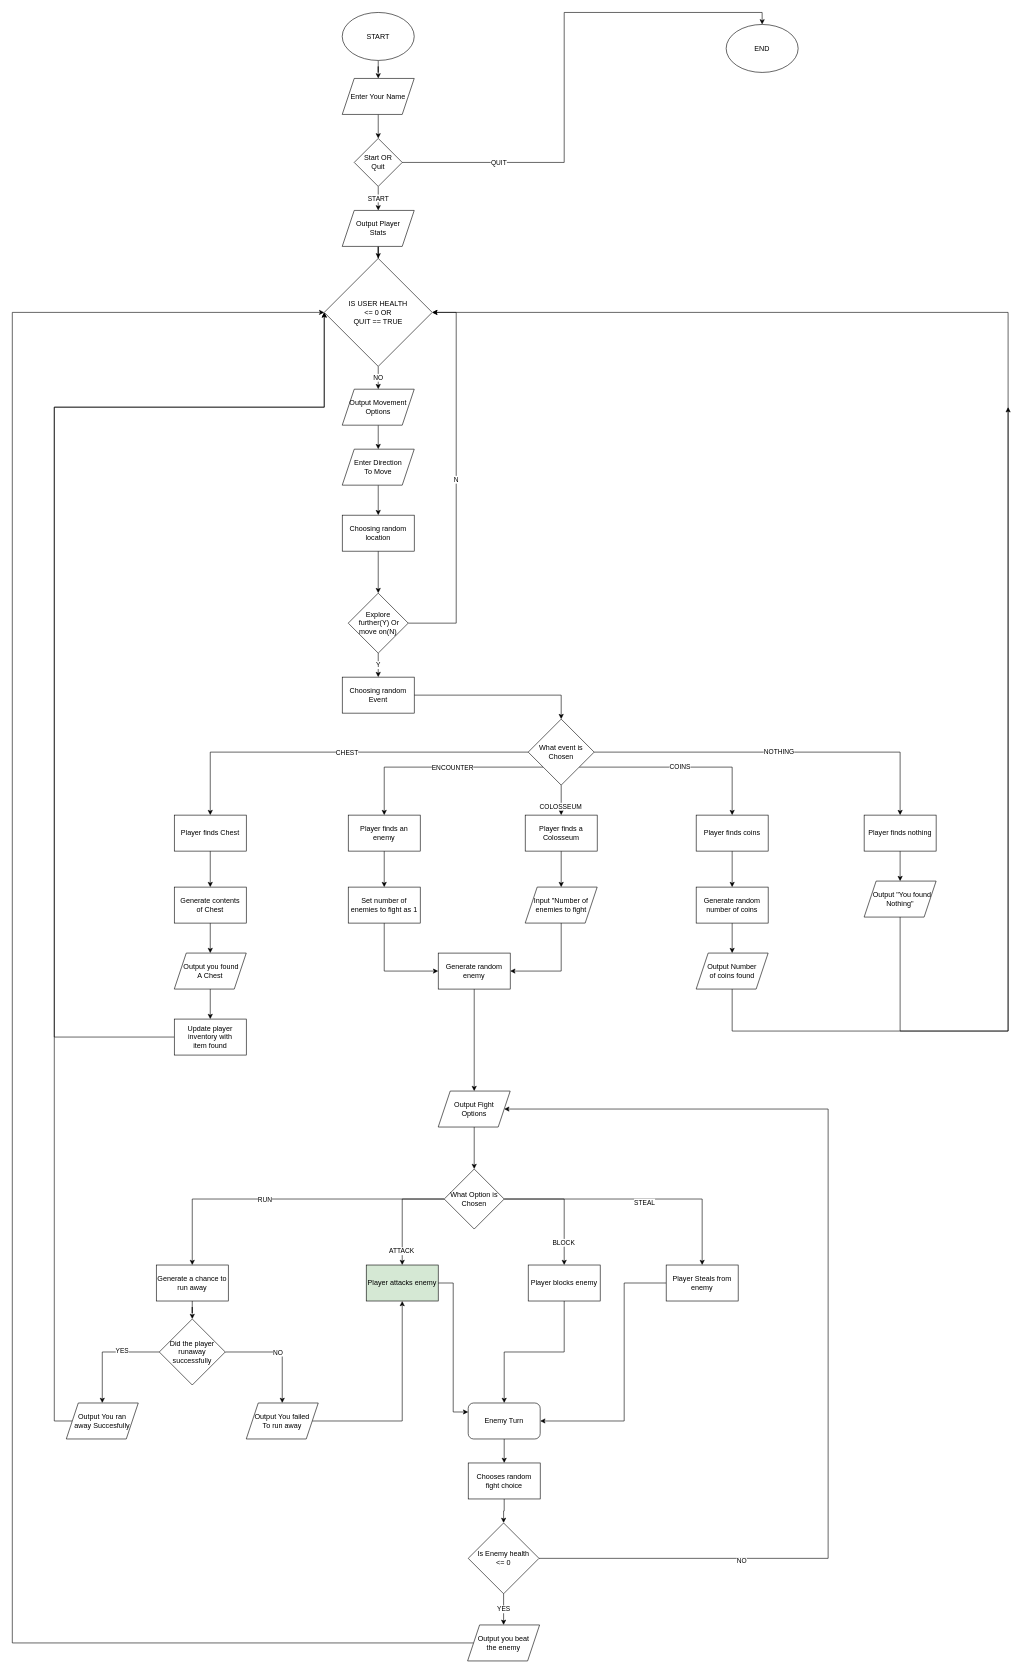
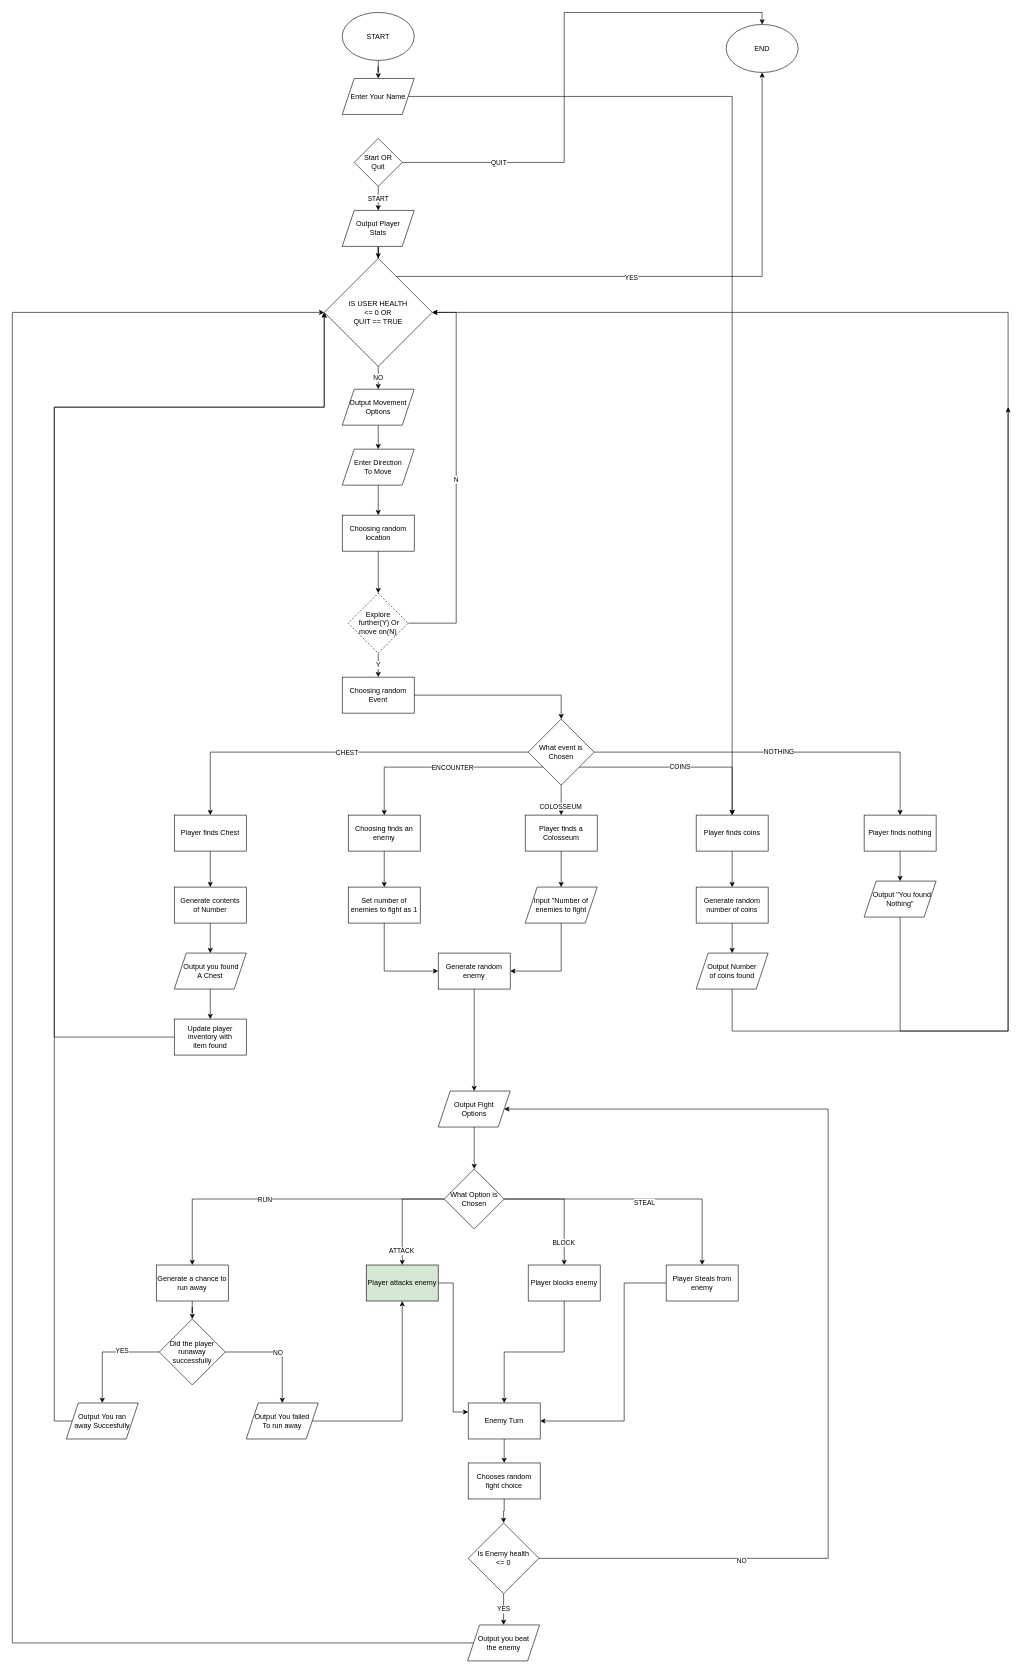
edge "Enter Your Name" -> "Start OR Quit": now "Enter Your Name" -> "Player finds coins"
edge "IS USER HEALTH <= 0 OR QUIT == TRUE" -> "END": added, label "YES"
node "Explore further(Y) Or move on(N)": style solid -> dashed
node "Player finds an enemy": label "Player finds an enemy" -> "Choosing finds an enemy"
node "Generate contents of Chest": label "Generate contents of Chest" -> "Generate contents of Number"
node "Enemy Turn": shape rounded rectangle -> rectangle
